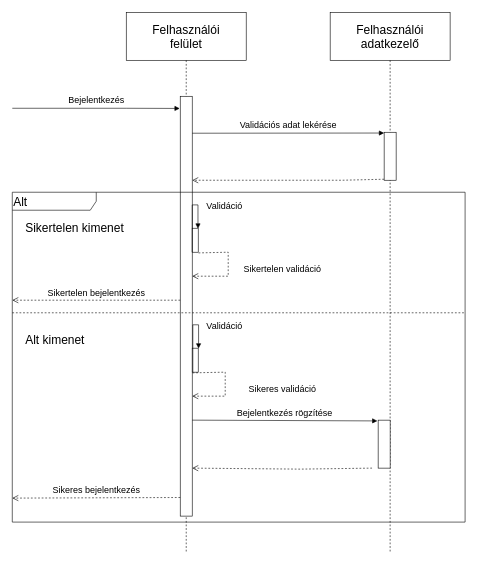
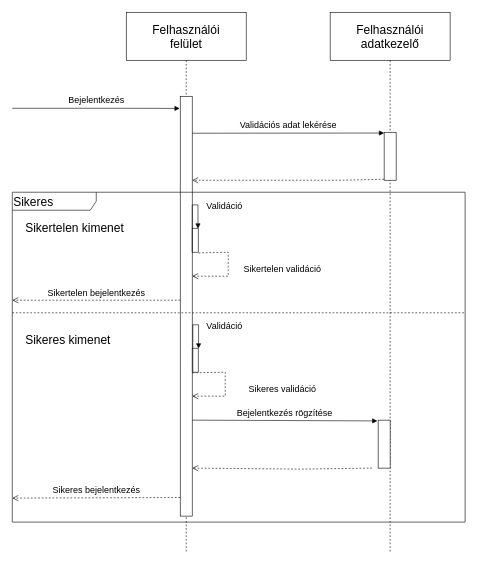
node "Alt": label "Alt" -> "Sikeres"
node "Alt kimenet": label "Alt kimenet" -> "Sikeres kimenet"
